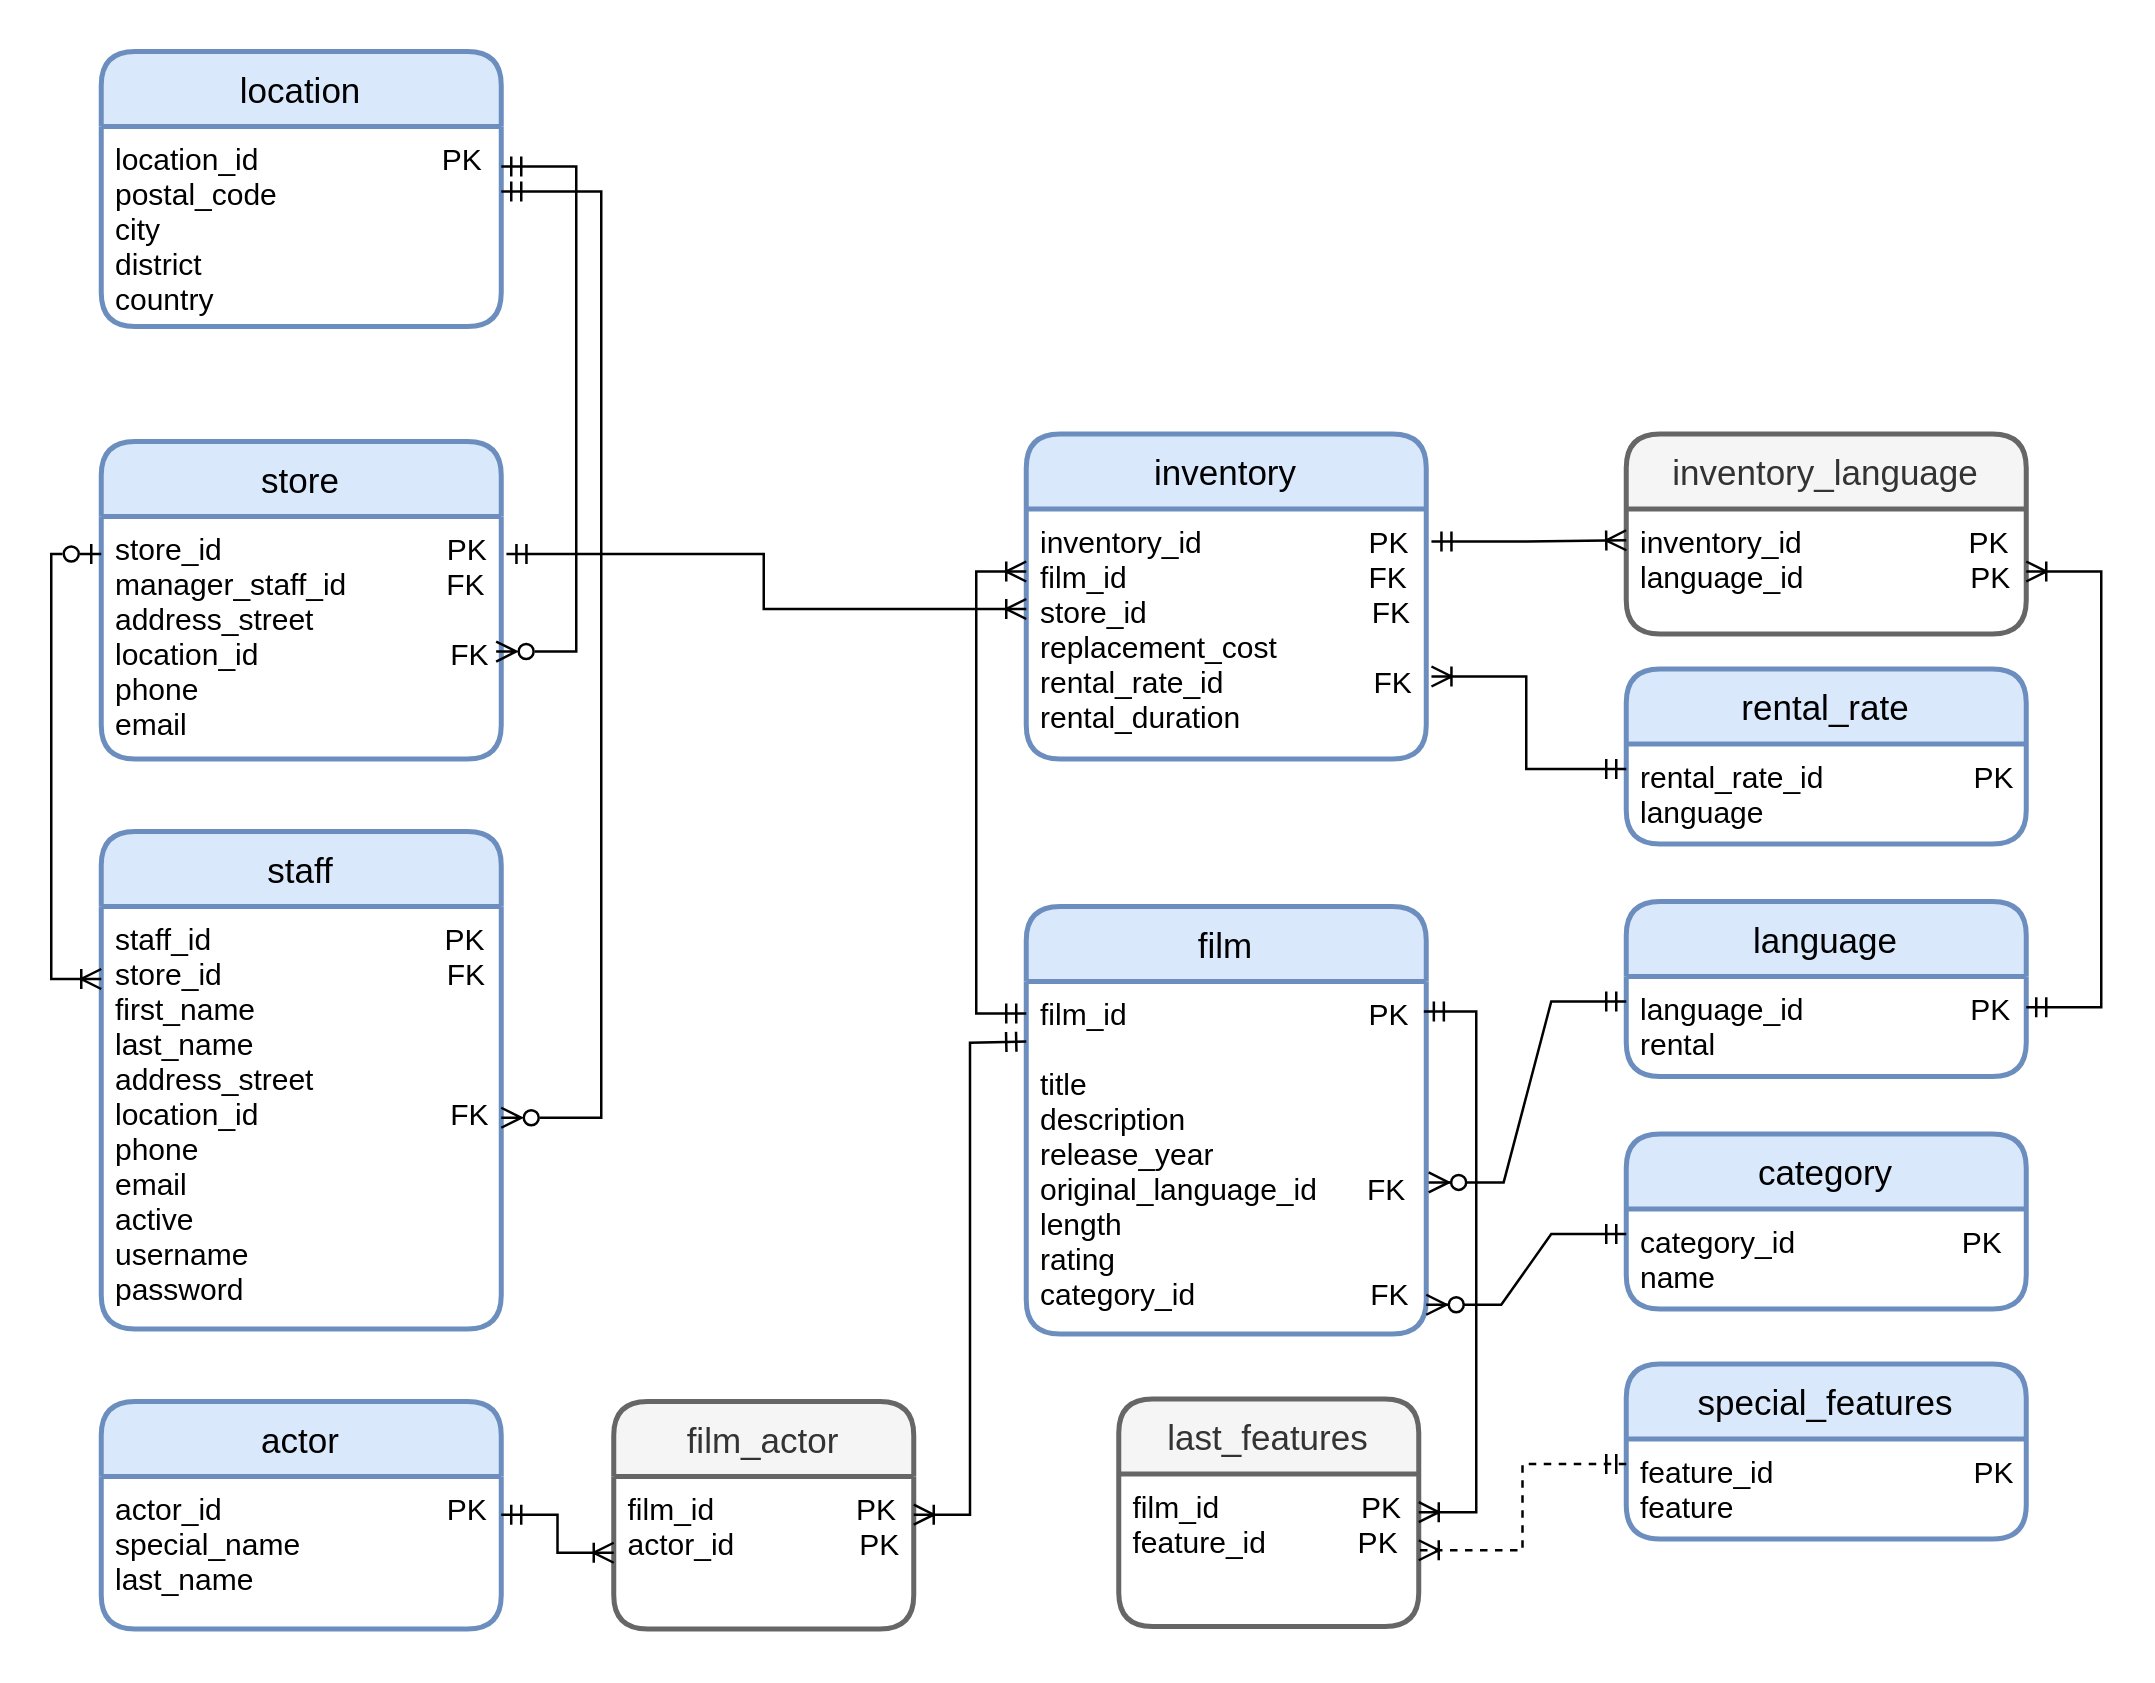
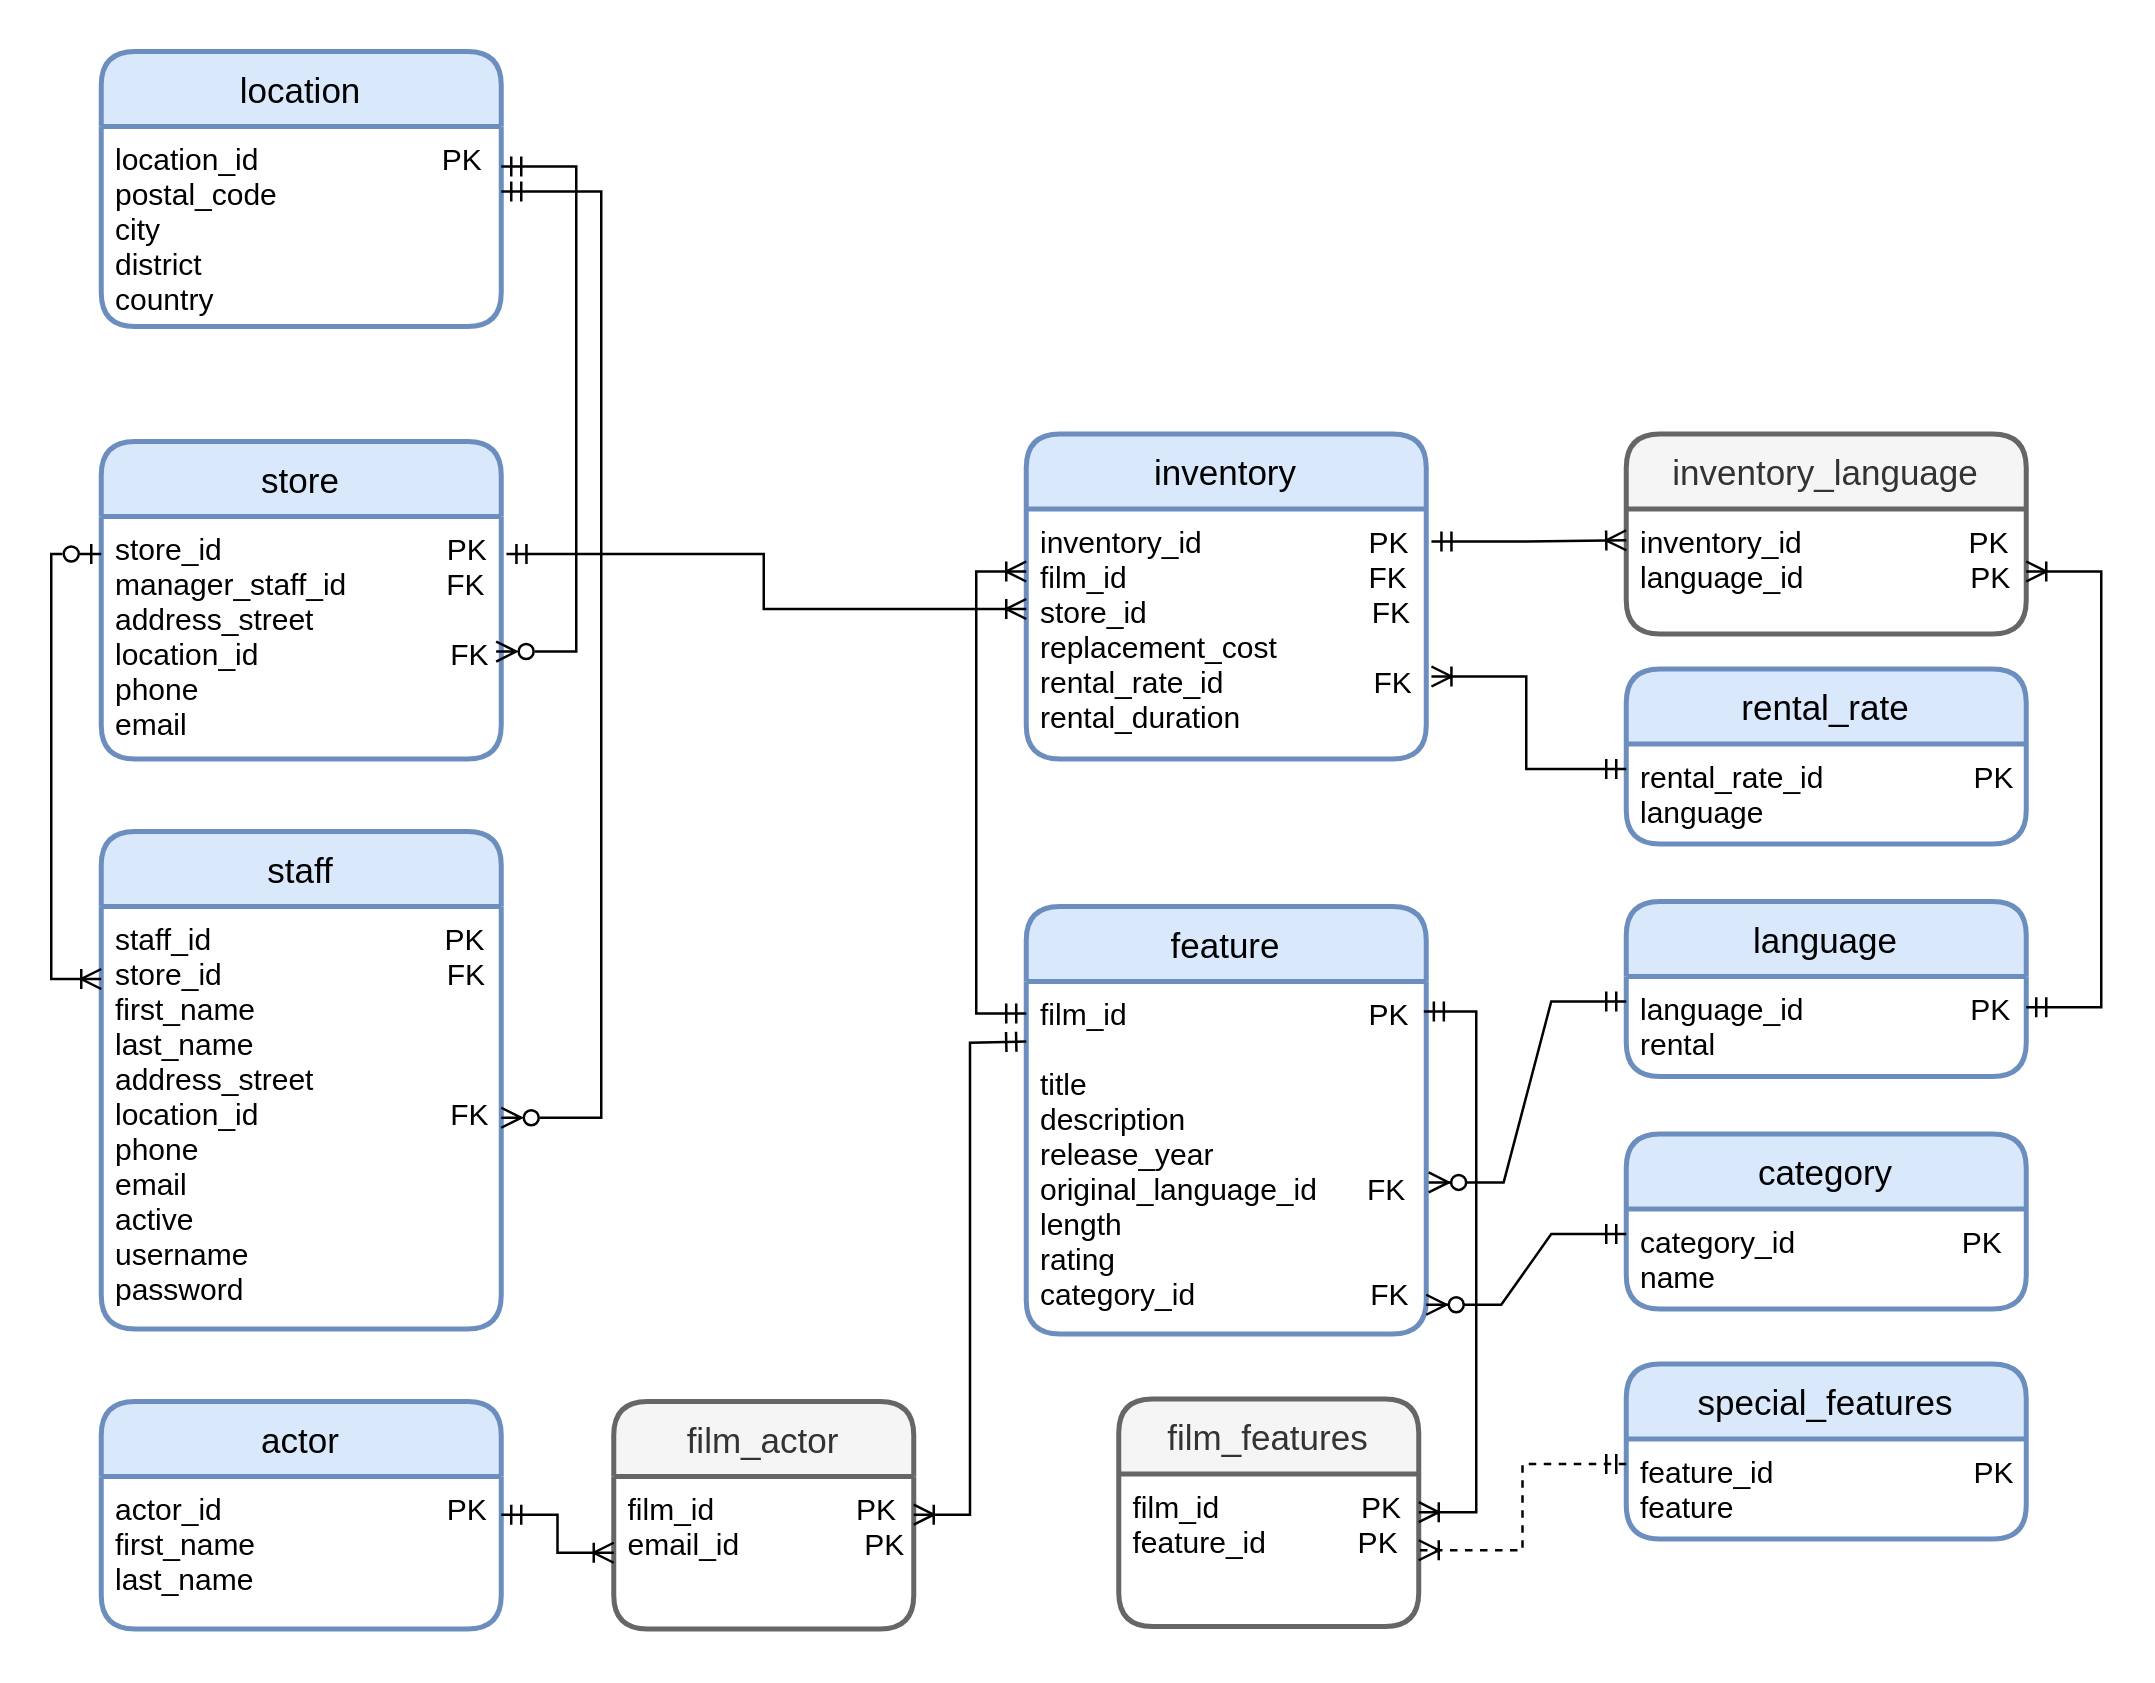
node "film": label "film" -> "feature"
node "last_features": label "last_features" -> "film_features"
node "actor_id PK special_name last_name": label "actor_id PK special_name last_name" -> "actor_id PK first_name last_name"
node "film_id PK actor_id PK": label "film_id PK actor_id PK" -> "film_id PK email_id PK"
